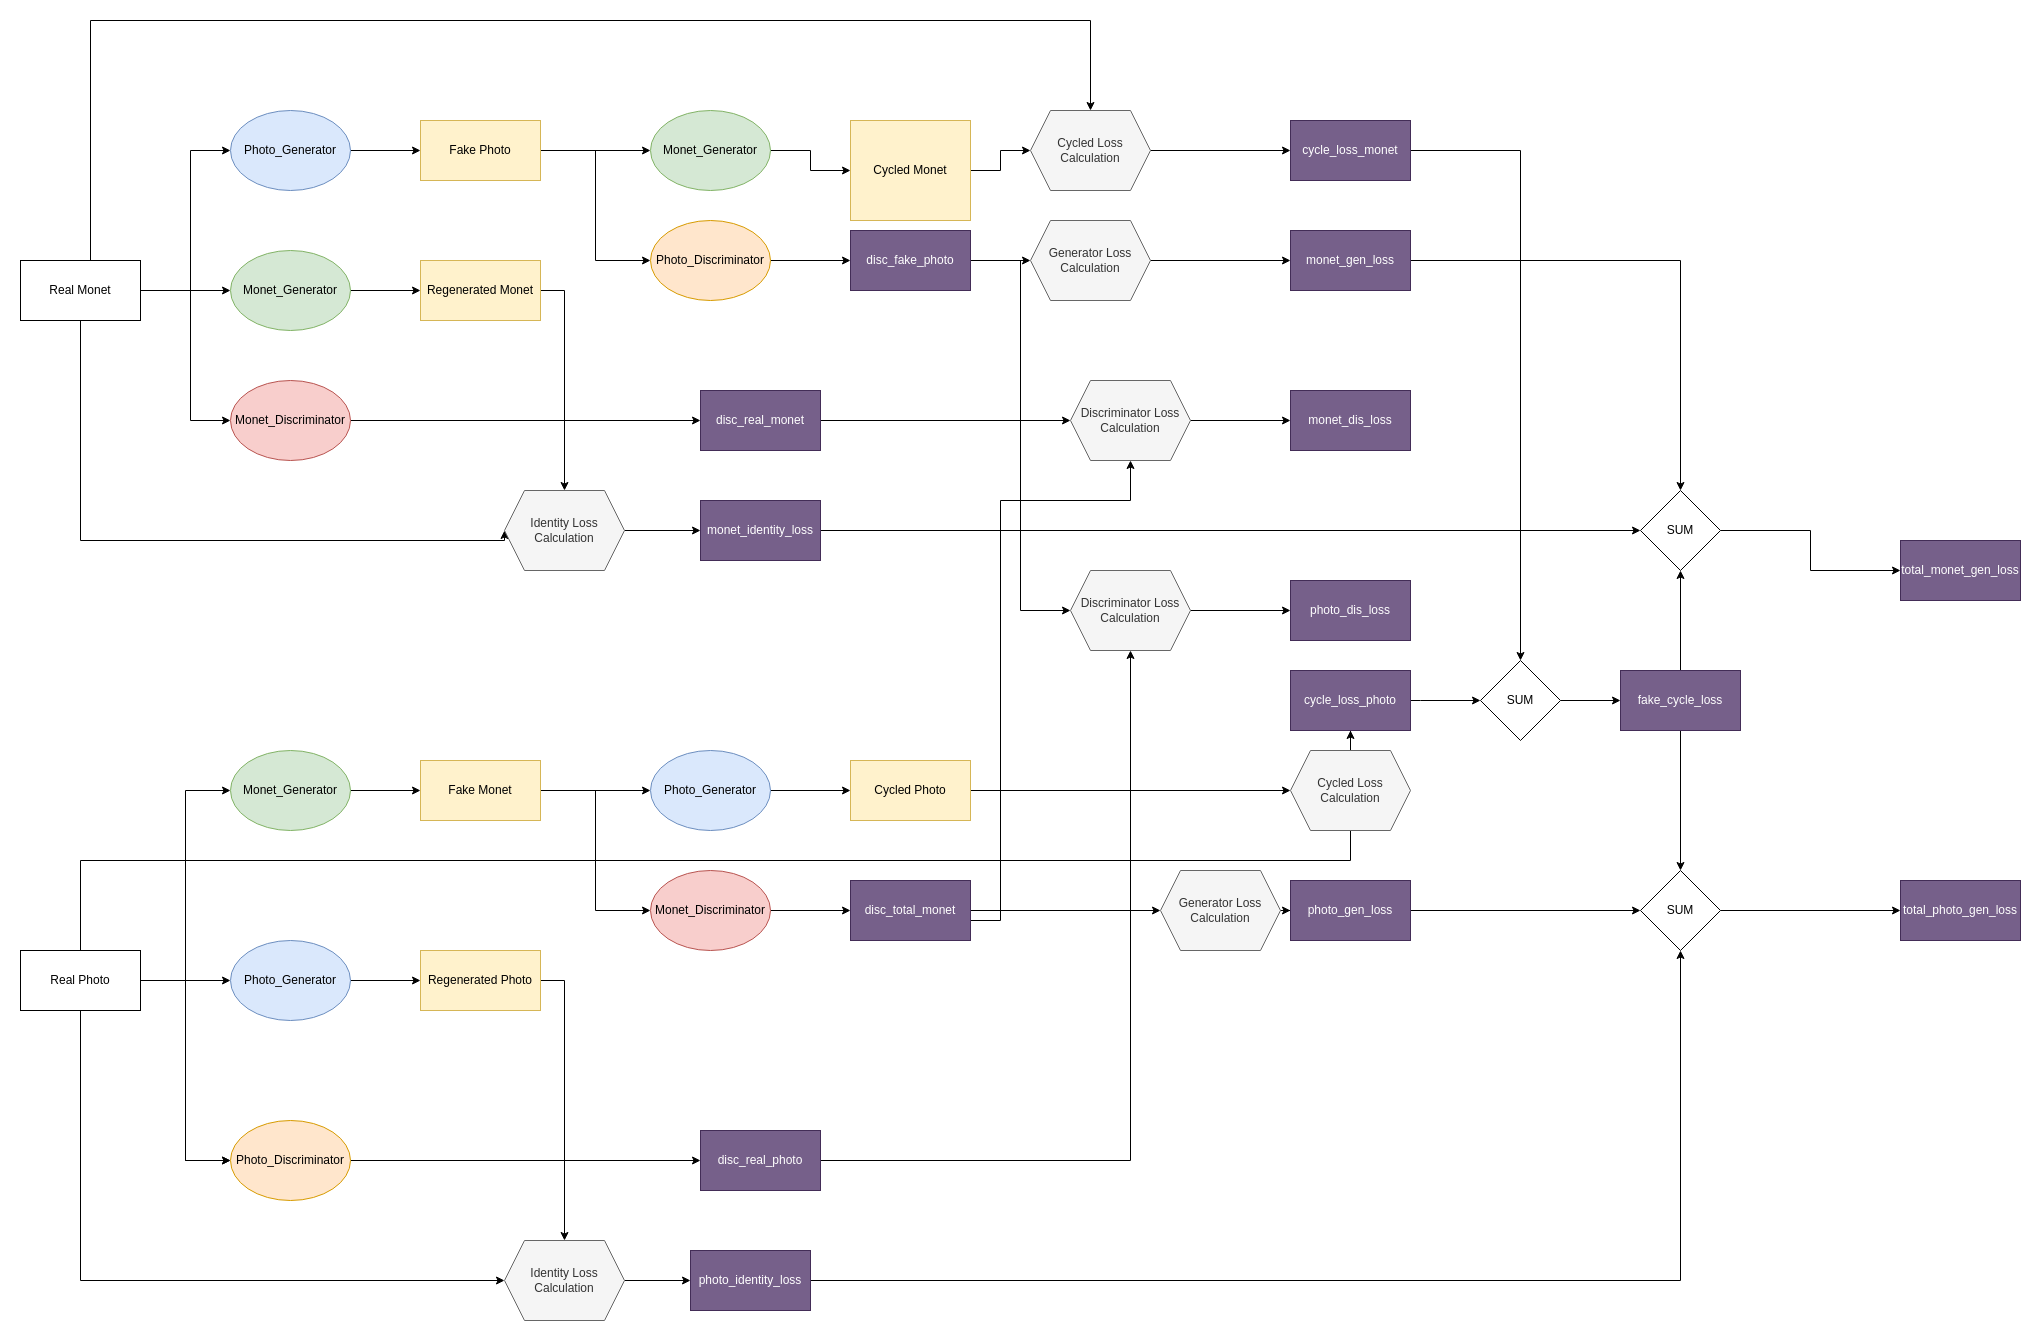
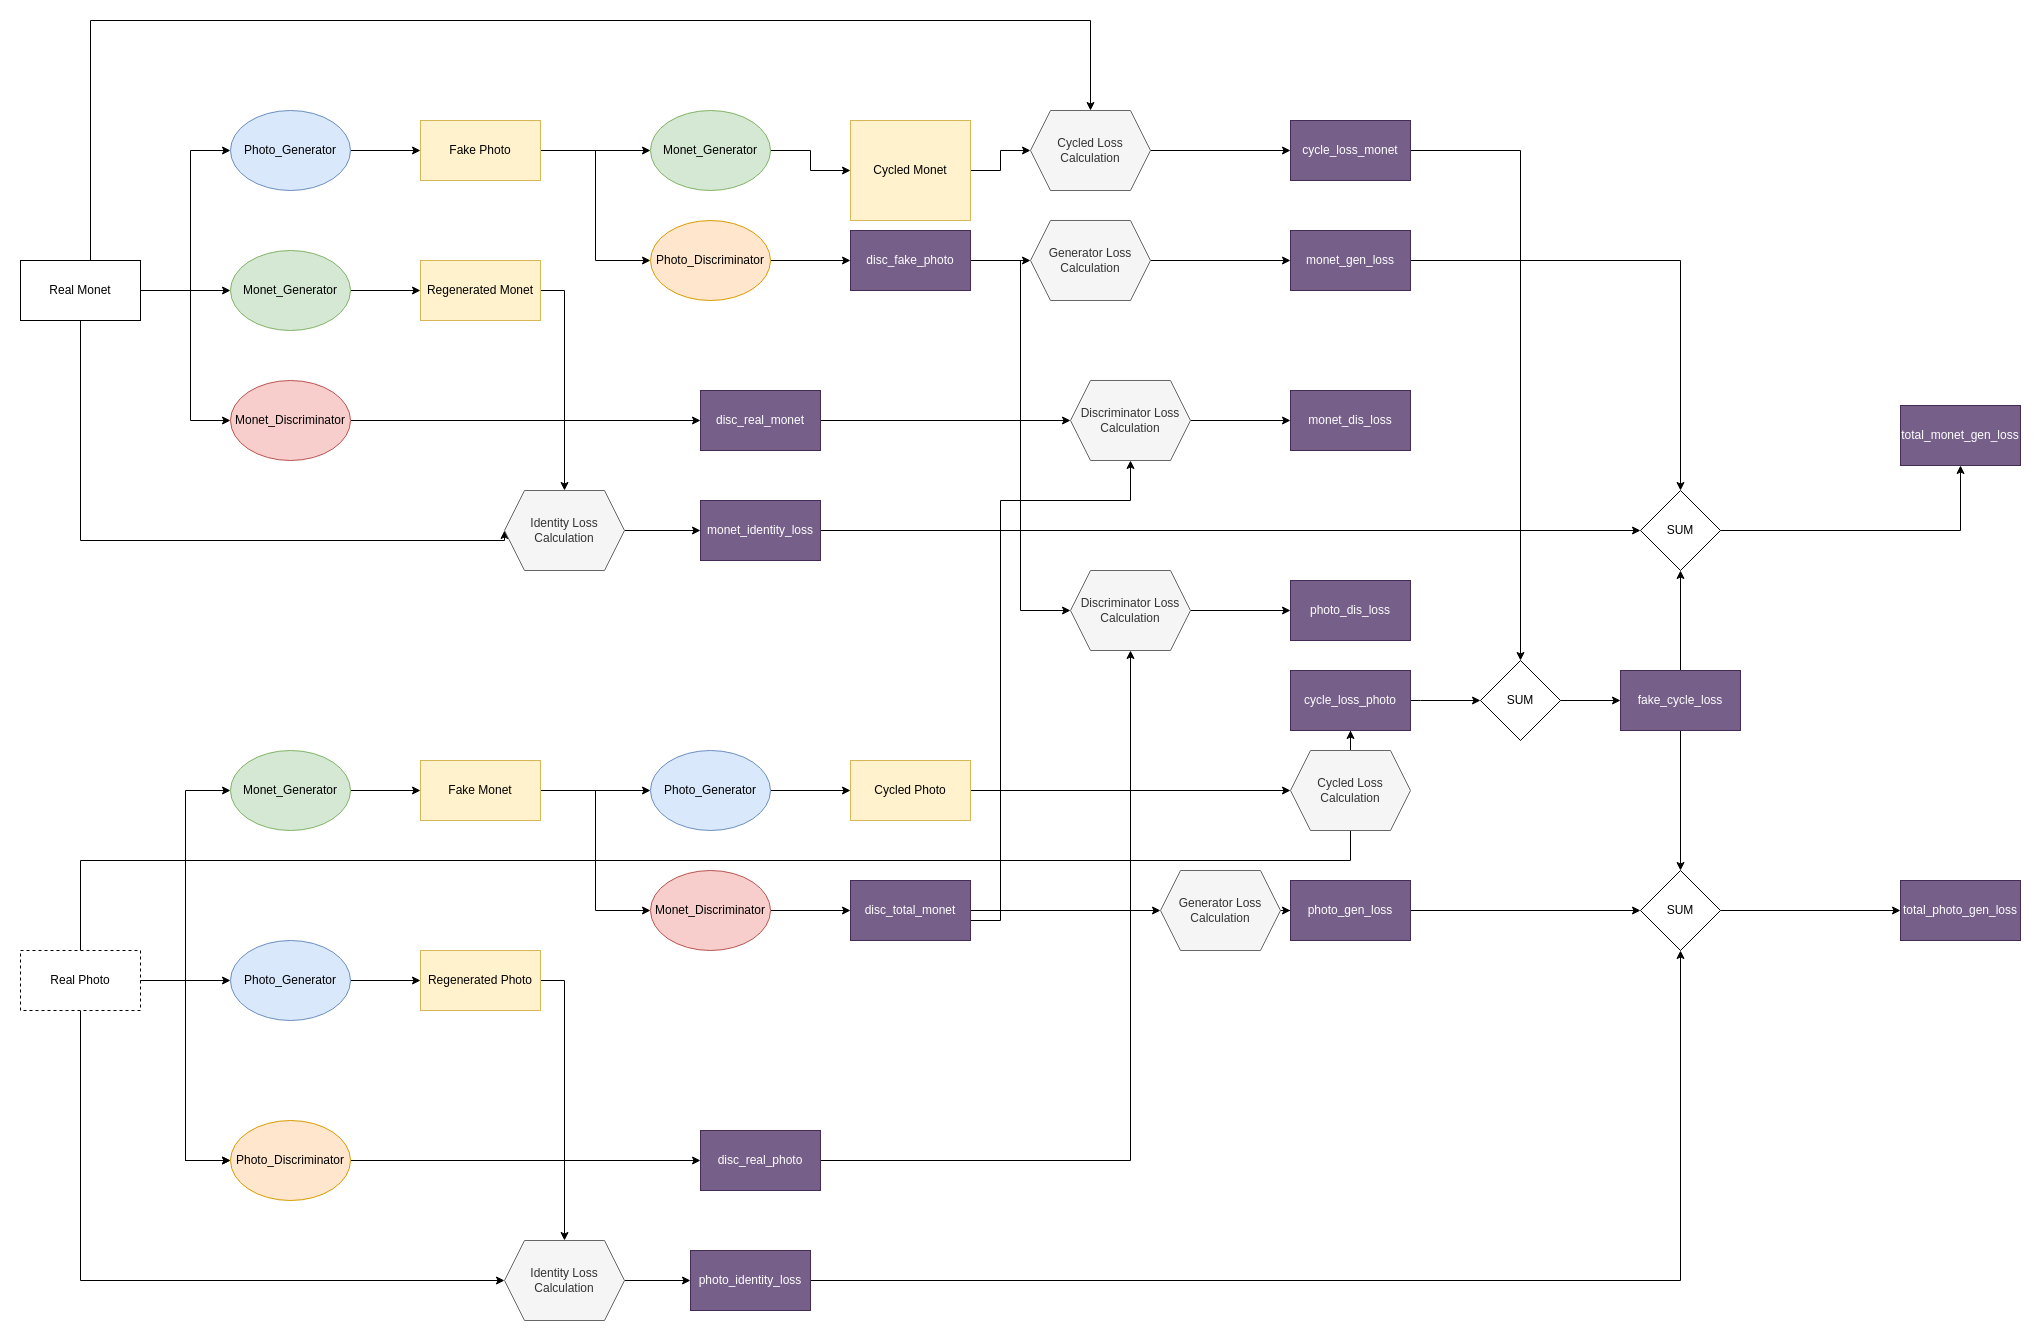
node "total_monet_gen_loss": moved (1961, 571) -> (1961, 436)
node "Real Photo": style solid -> dashed
